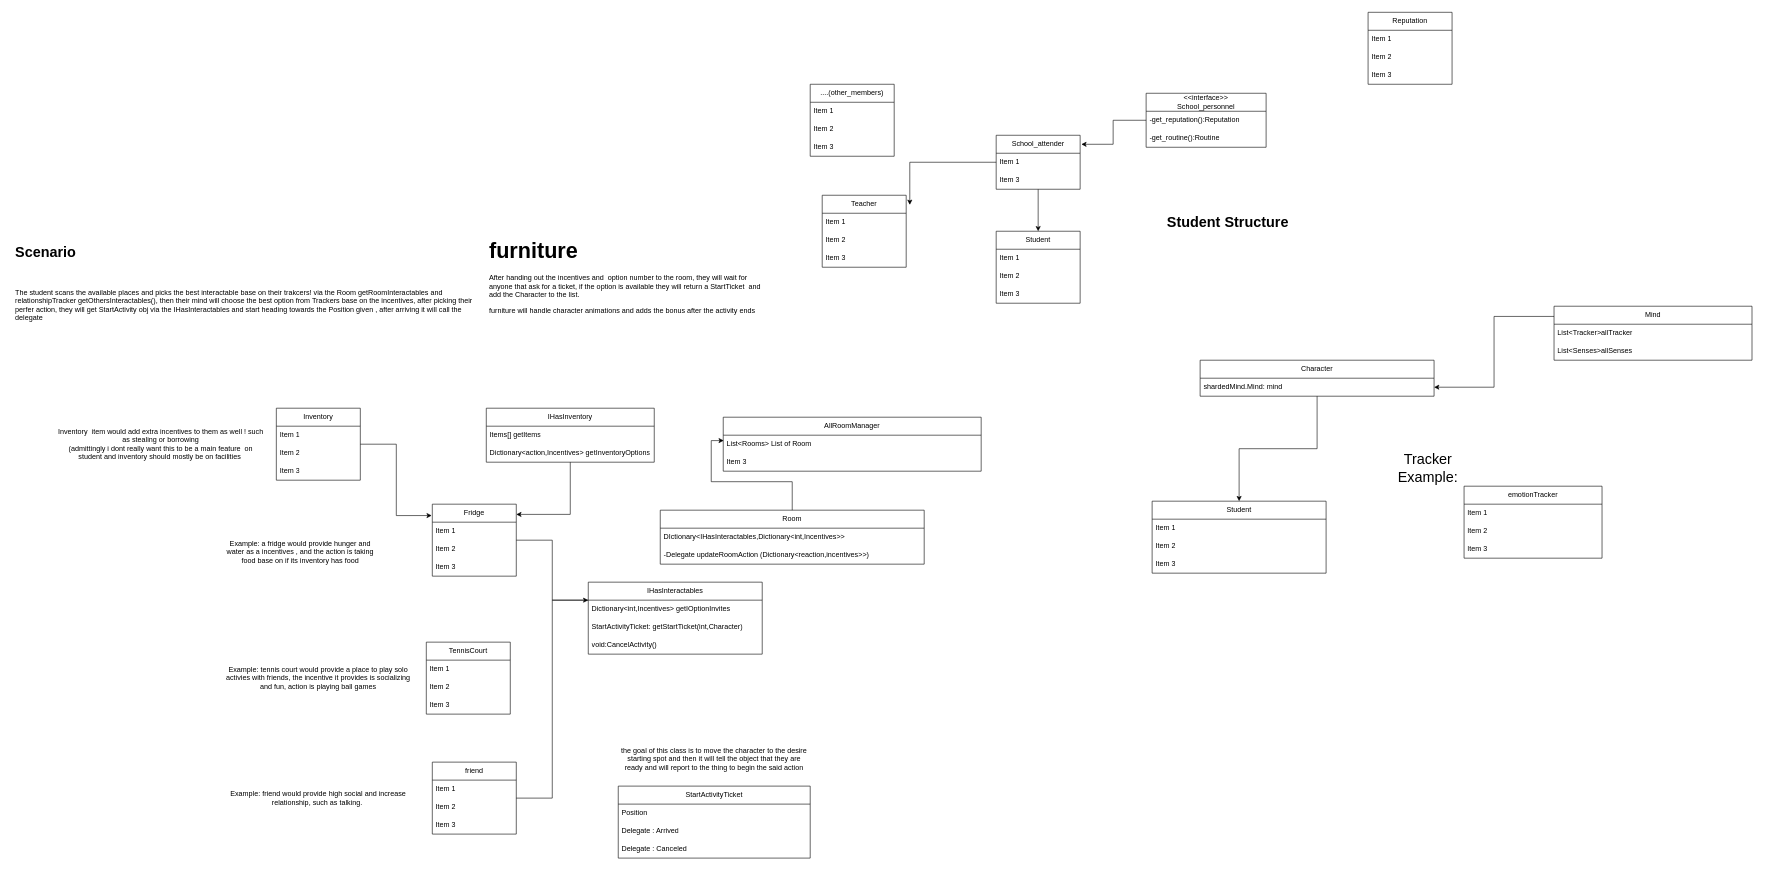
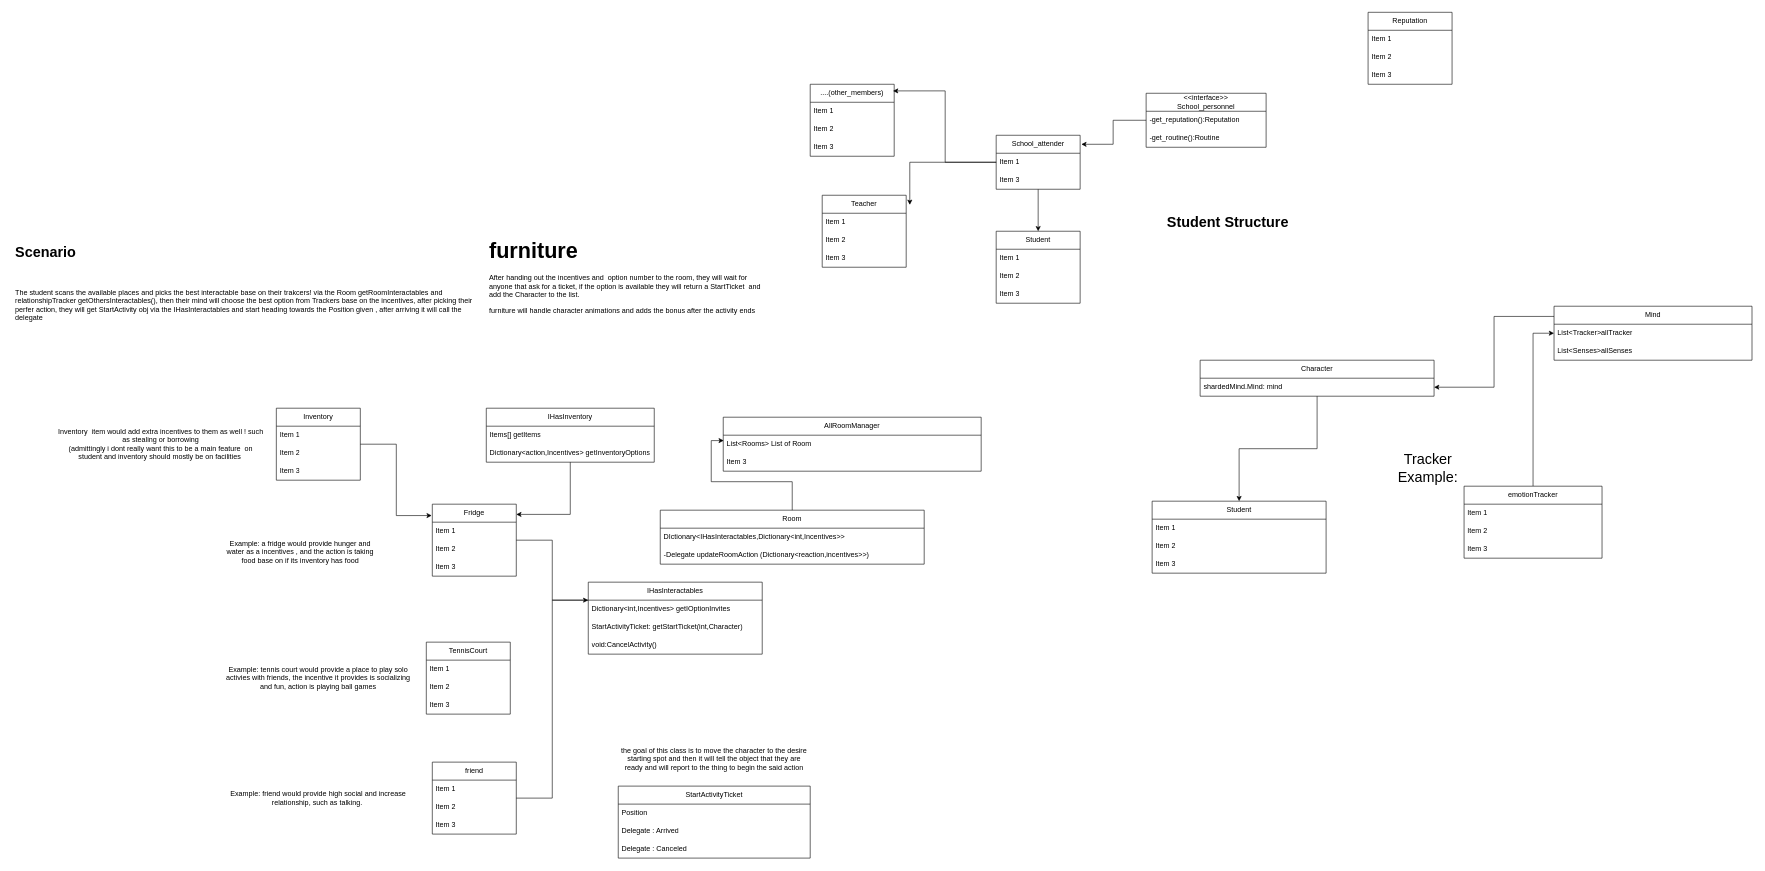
edge "School_attender" -> "....(other_members)": added
edge "emotionTracker" -> "List<Tracker>allTracker": added
